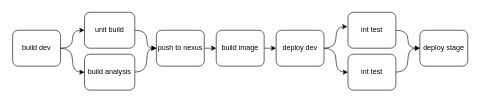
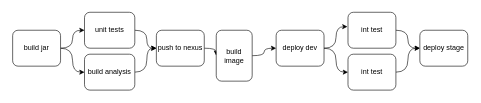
node "unit build": label "unit build" -> "unit tests"
node "build dev": label "build dev" -> "build jar"
node "build image": size 48x36 -> 36x51
